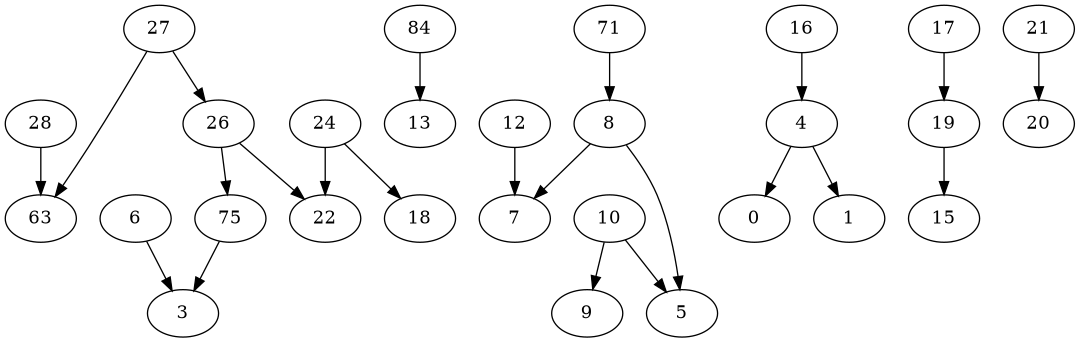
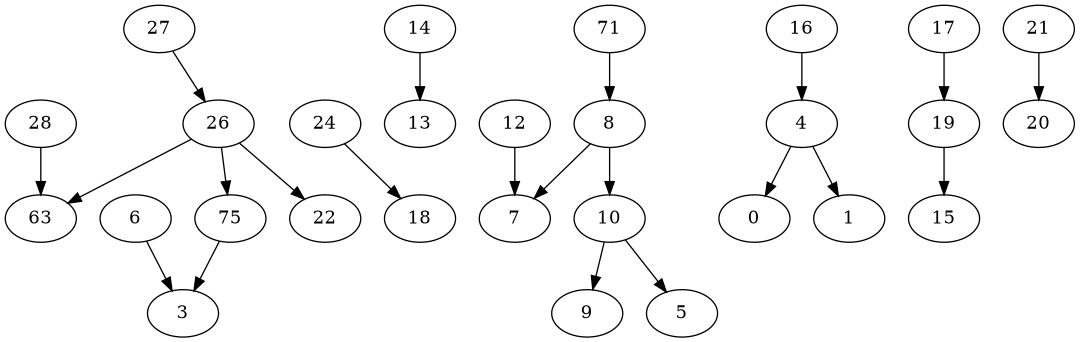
node "84": label "84" -> "14"
edge "27" -> "63": now "26" -> "63"
edge "24" -> "22": removed
edge "8" -> "5": now "8" -> "10"
